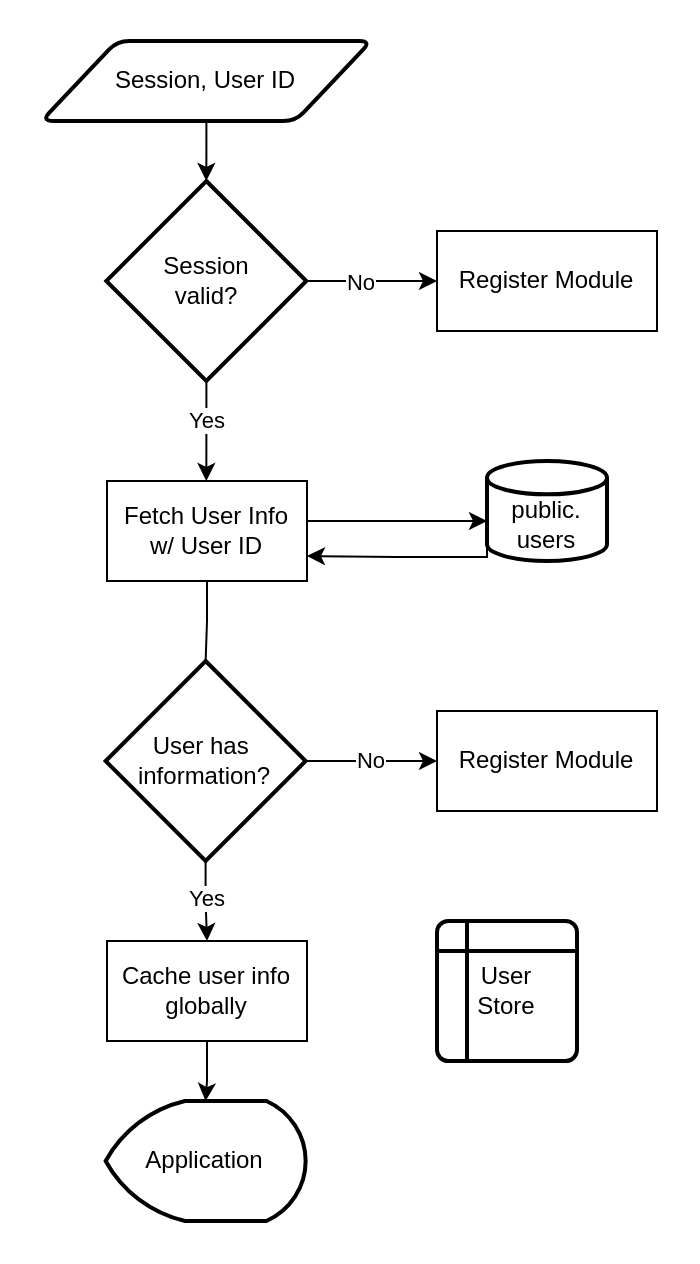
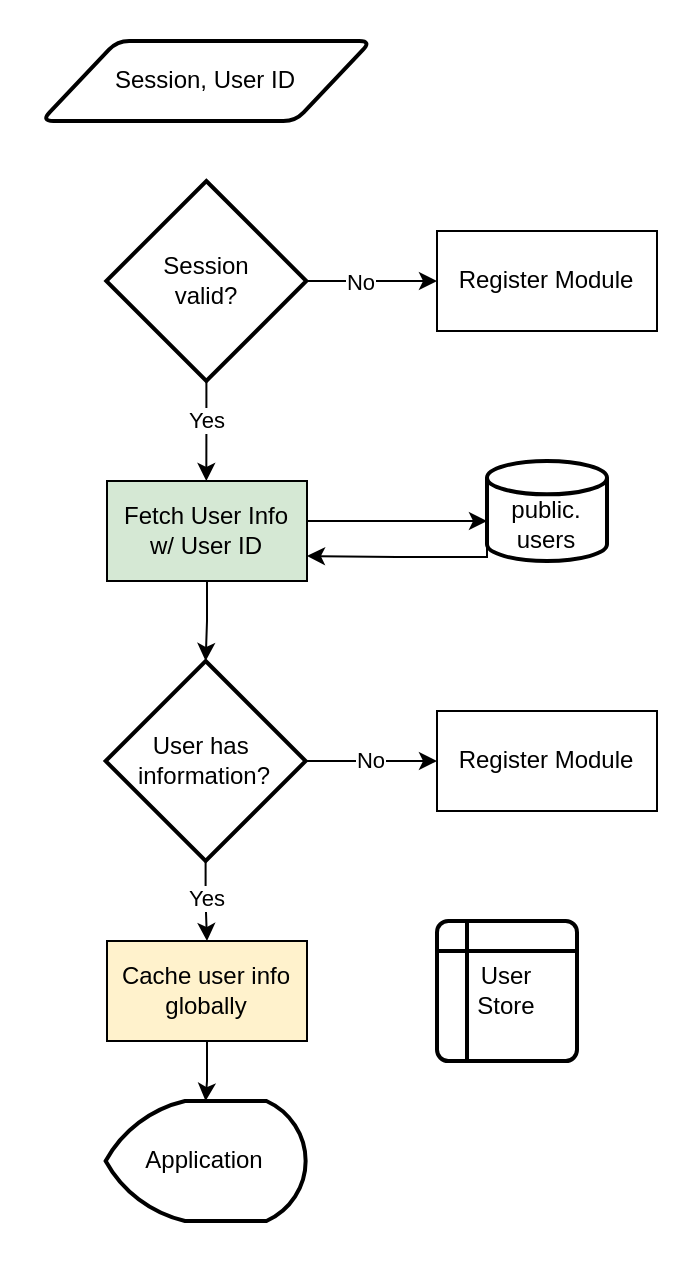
edge "Session, User ID" -> "Session valid?": removed
node "Fetch User Info w/ User ID": fillcolor #ffffff -> #d5e8d4
edge "Fetch User Info w/ User ID" -- "User has information?": arrowhead none -> classic
node "Cache user info globally": fillcolor #ffffff -> #fff2cc
